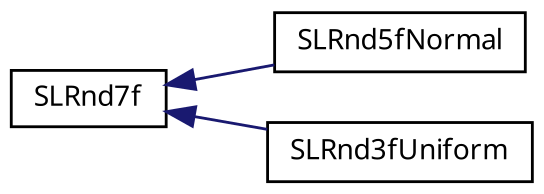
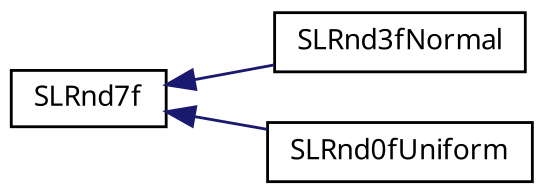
node "SLRnd5fNormal": label "SLRnd5fNormal" -> "SLRnd3fNormal"
node "SLRnd3fUniform": label "SLRnd3fUniform" -> "SLRnd0fUniform"
